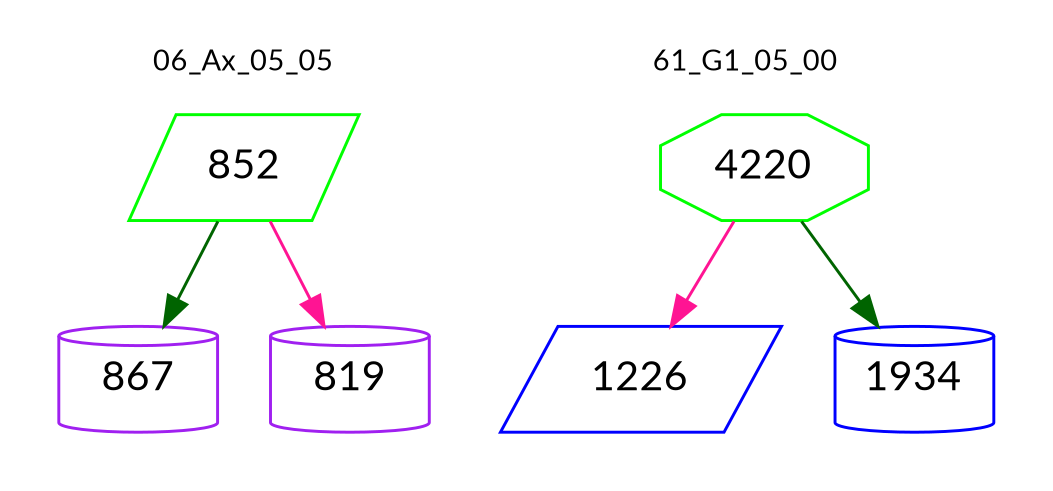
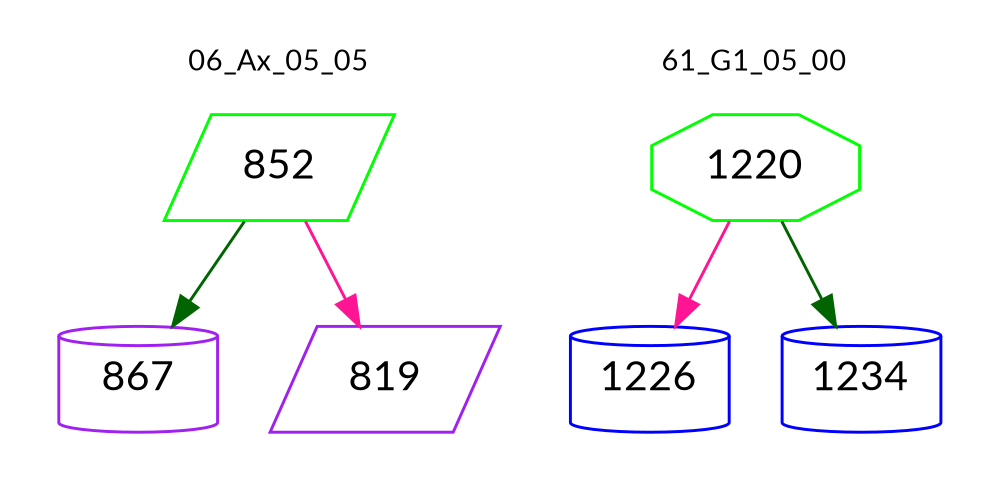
node "4220": label "4220" -> "1220"
node "819": shape cylinder -> parallelogram
node "1226": shape parallelogram -> cylinder
node "1934": label "1934" -> "1234"
